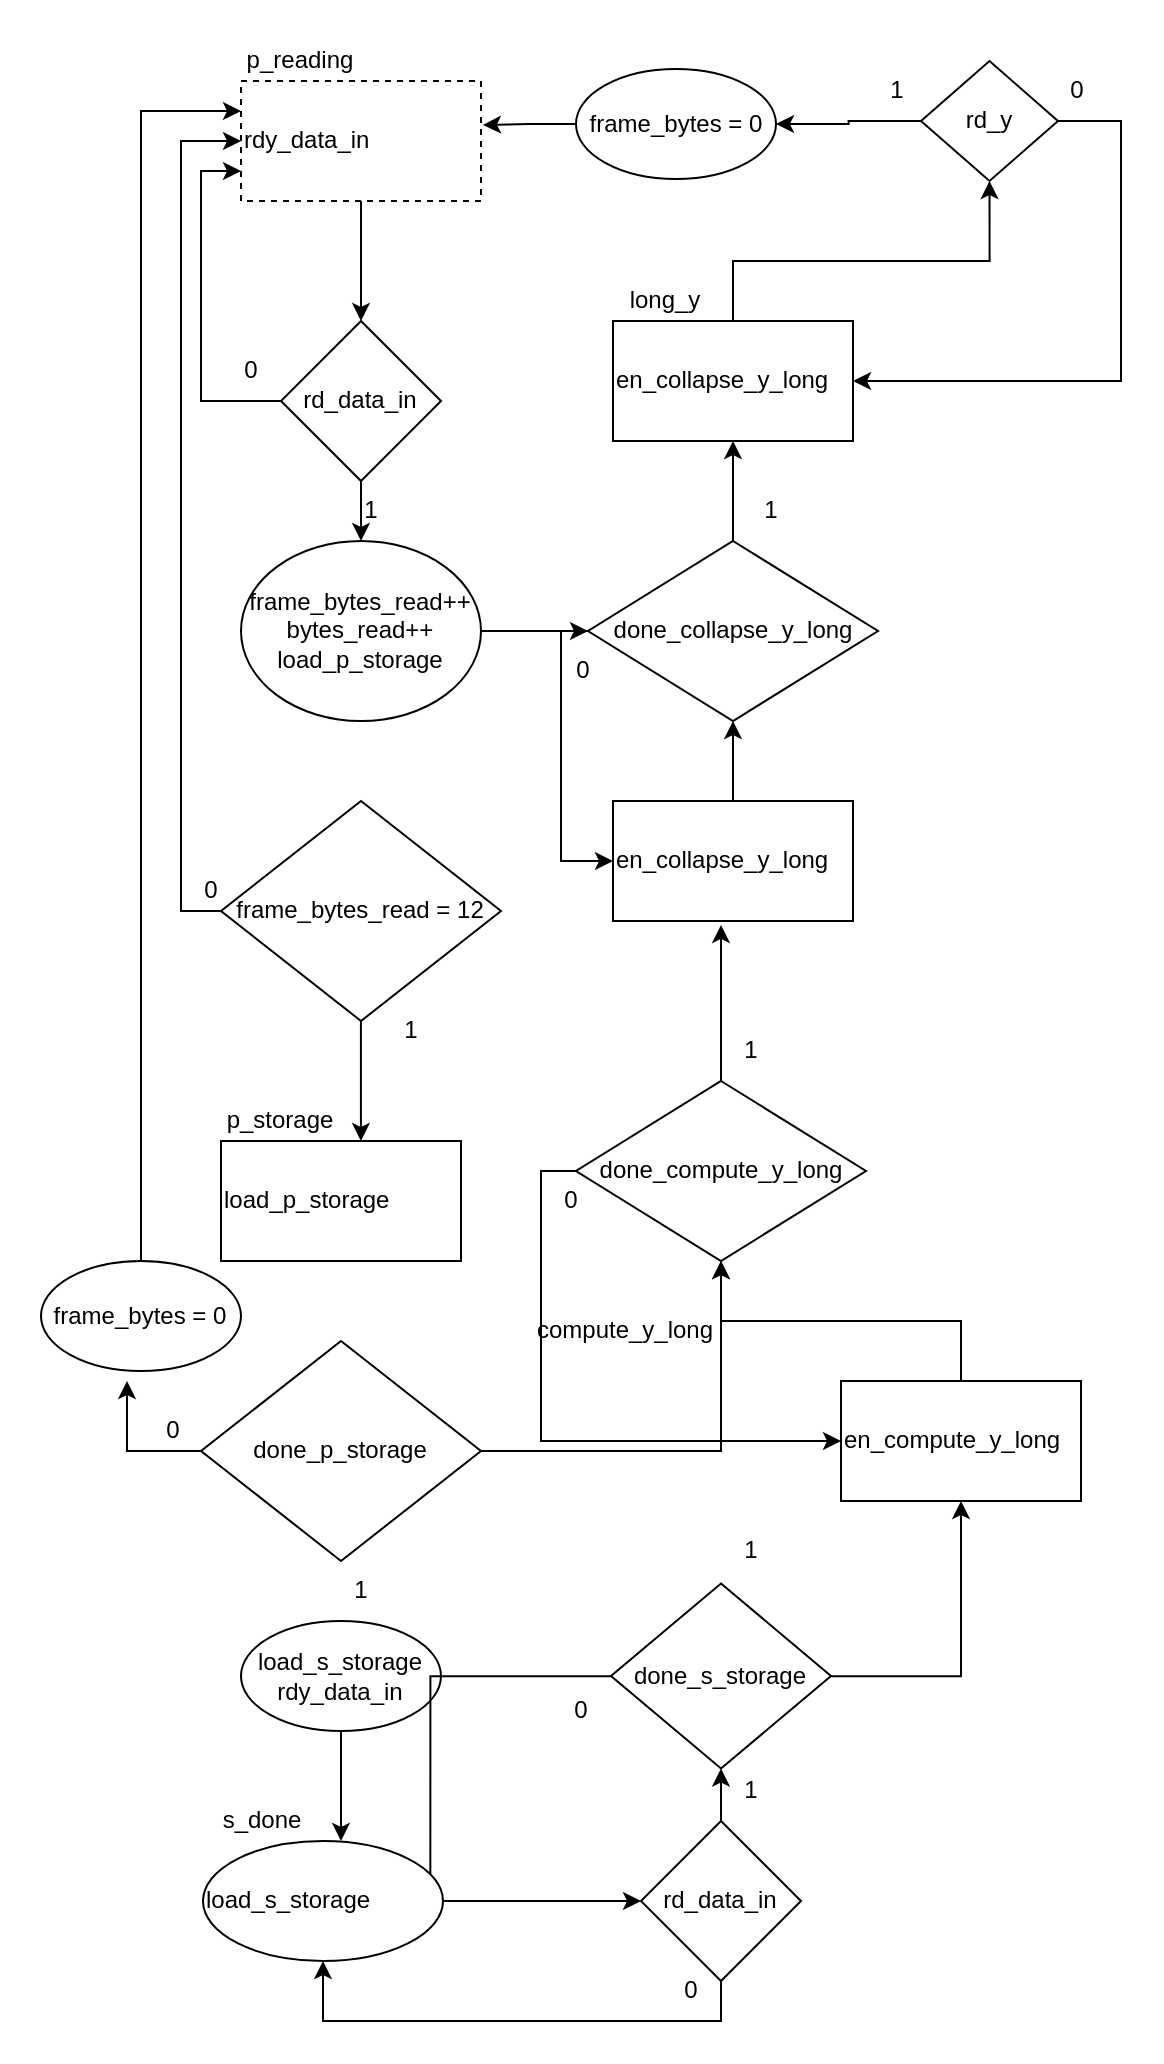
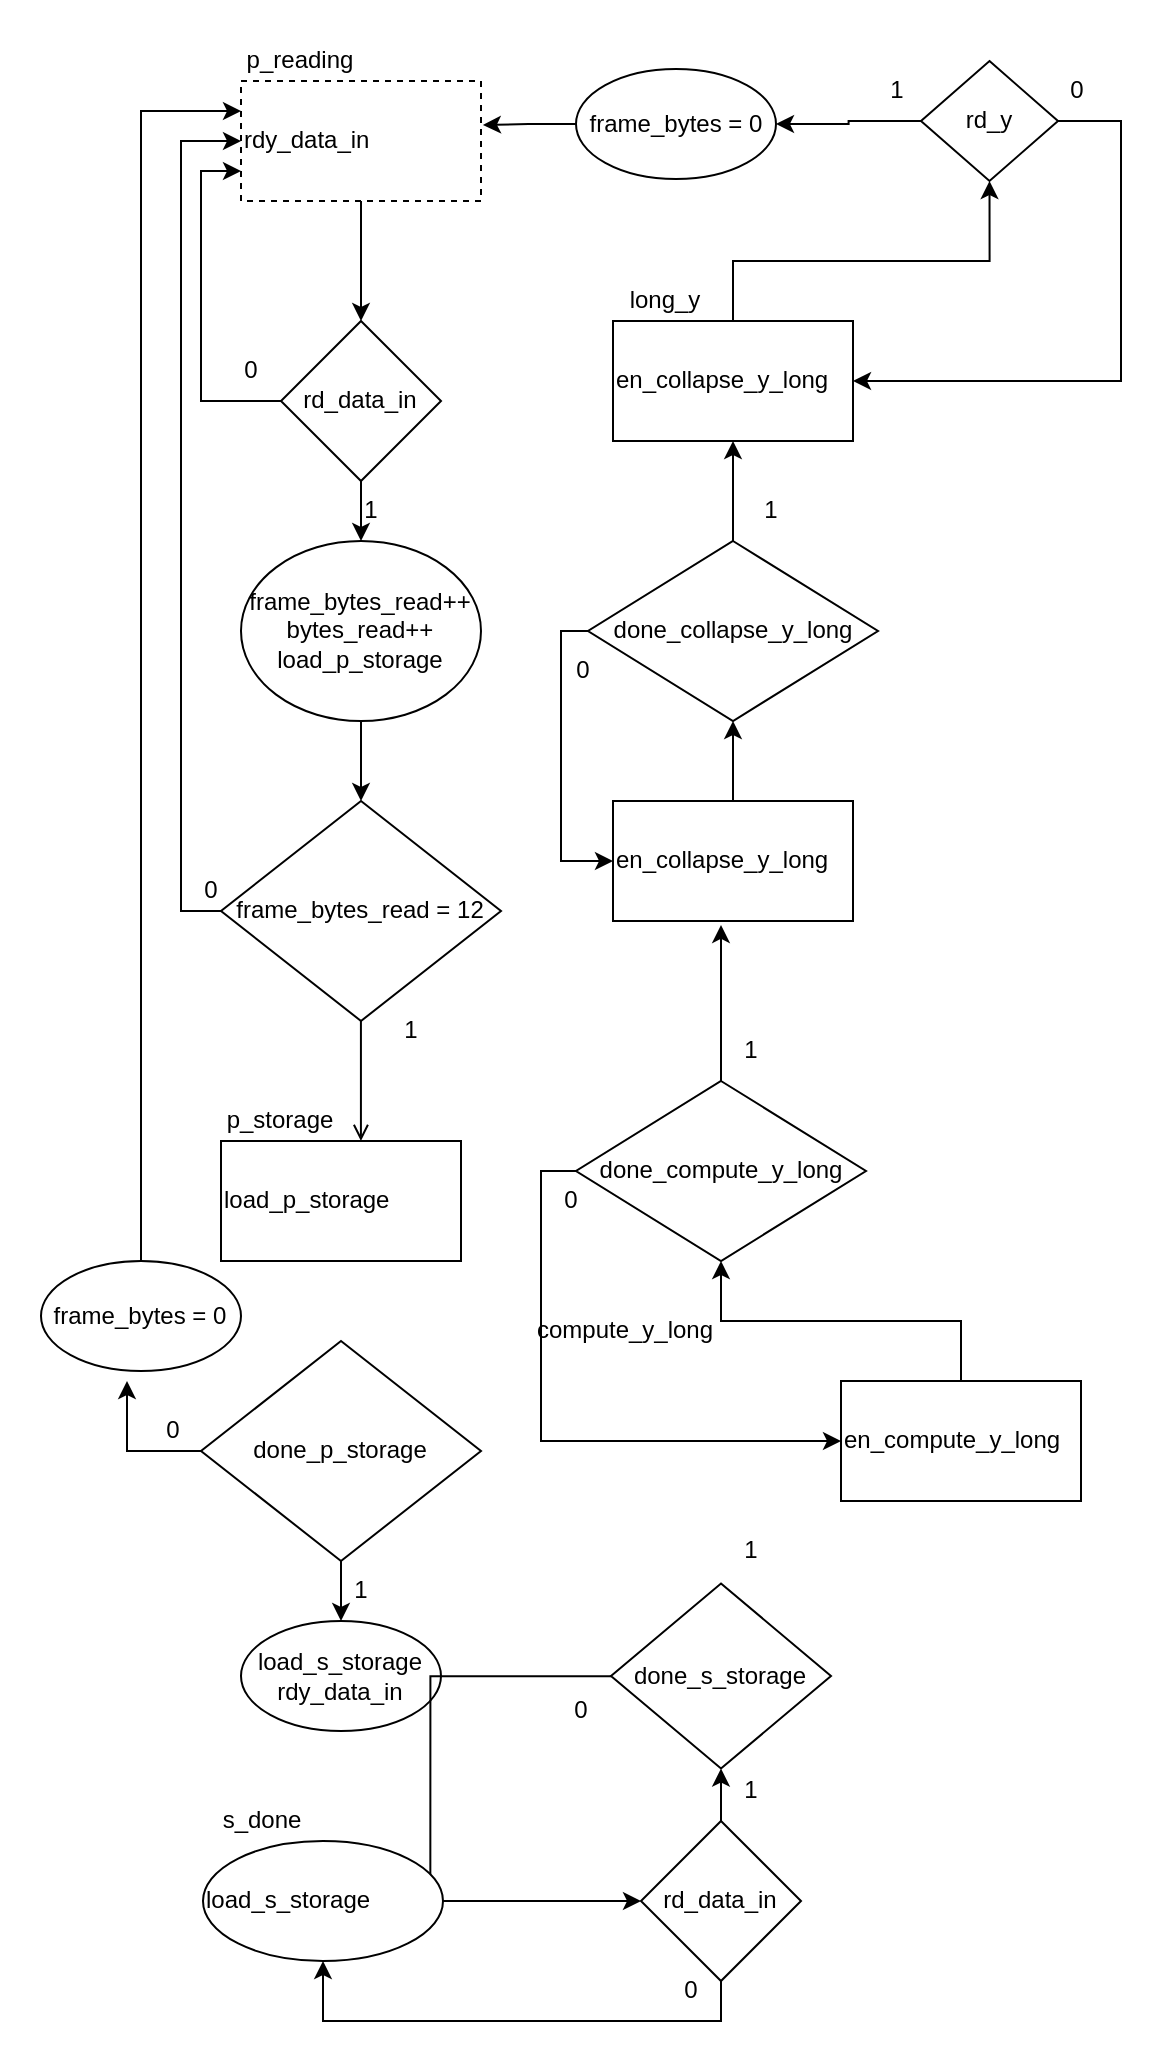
edge "frame_bytes_read++ bytes_read++ load_p_storage" -> "done_collapse_y_long": now "frame_bytes_read++ bytes_read++ load_p_storage" -> "frame_bytes_read = 12"
edge "frame_bytes_read = 12" -> "load_p_storage": arrowhead classic -> open
edge "done_p_storage" -> "done_compute_y_long": now "done_p_storage" -> "load_s_storage rdy_data_in"
edge "done_s_storage" -> "en_compute_y_long": removed
edge "load_s_storage rdy_data_in" -> "load_s_storage": removed
